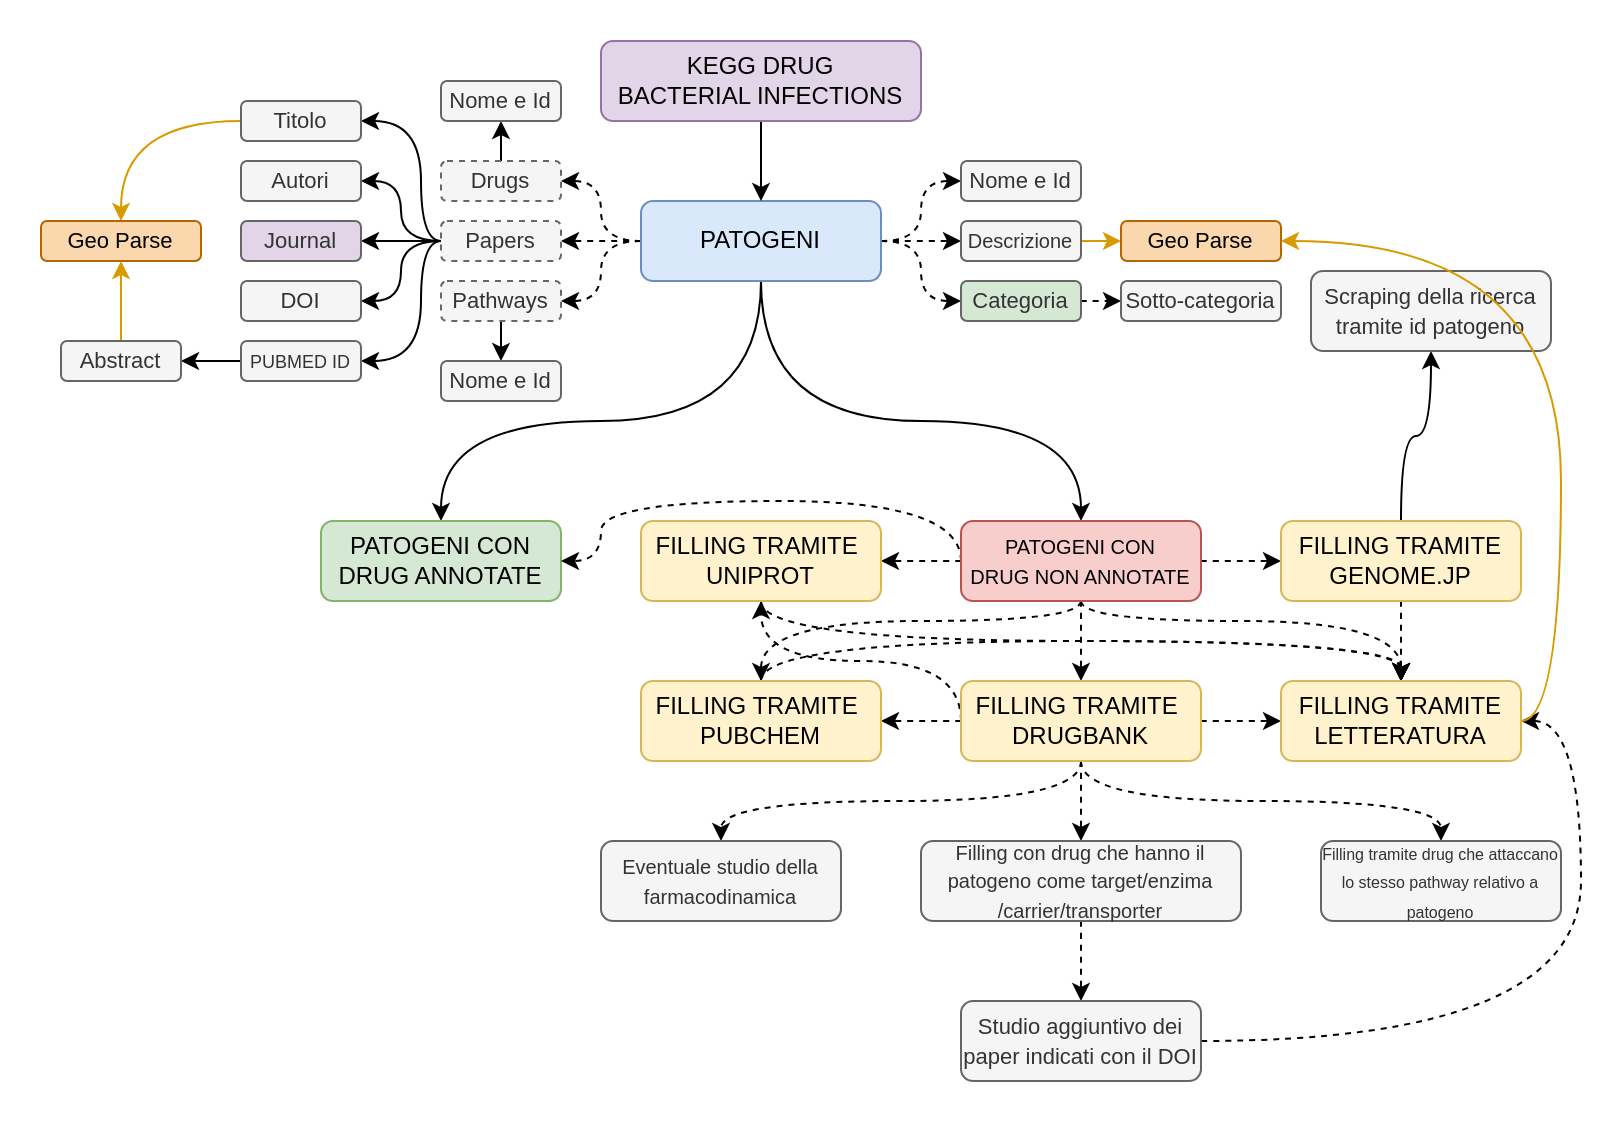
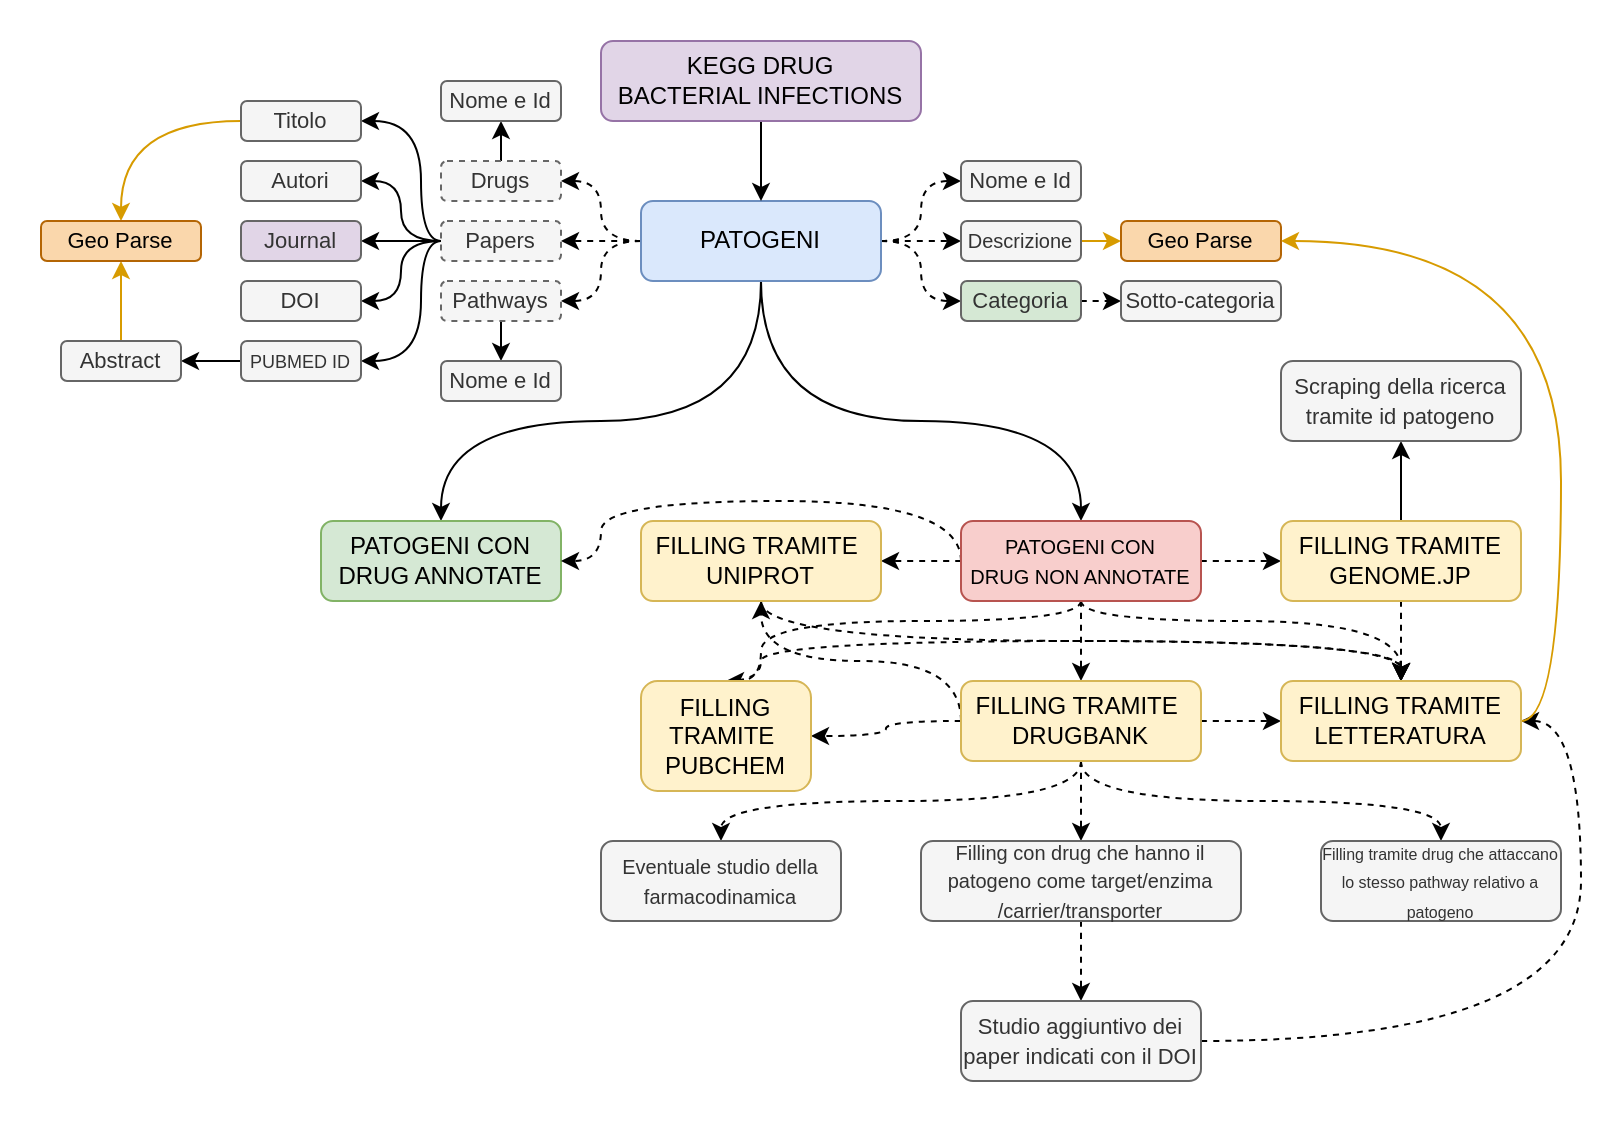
node "Scraping della ricerca tramite id patogeno": moved (1431, 311) -> (1401, 401)
node "FILLING TRAMITE PUBCHEM": size 240x80 -> 170x110
